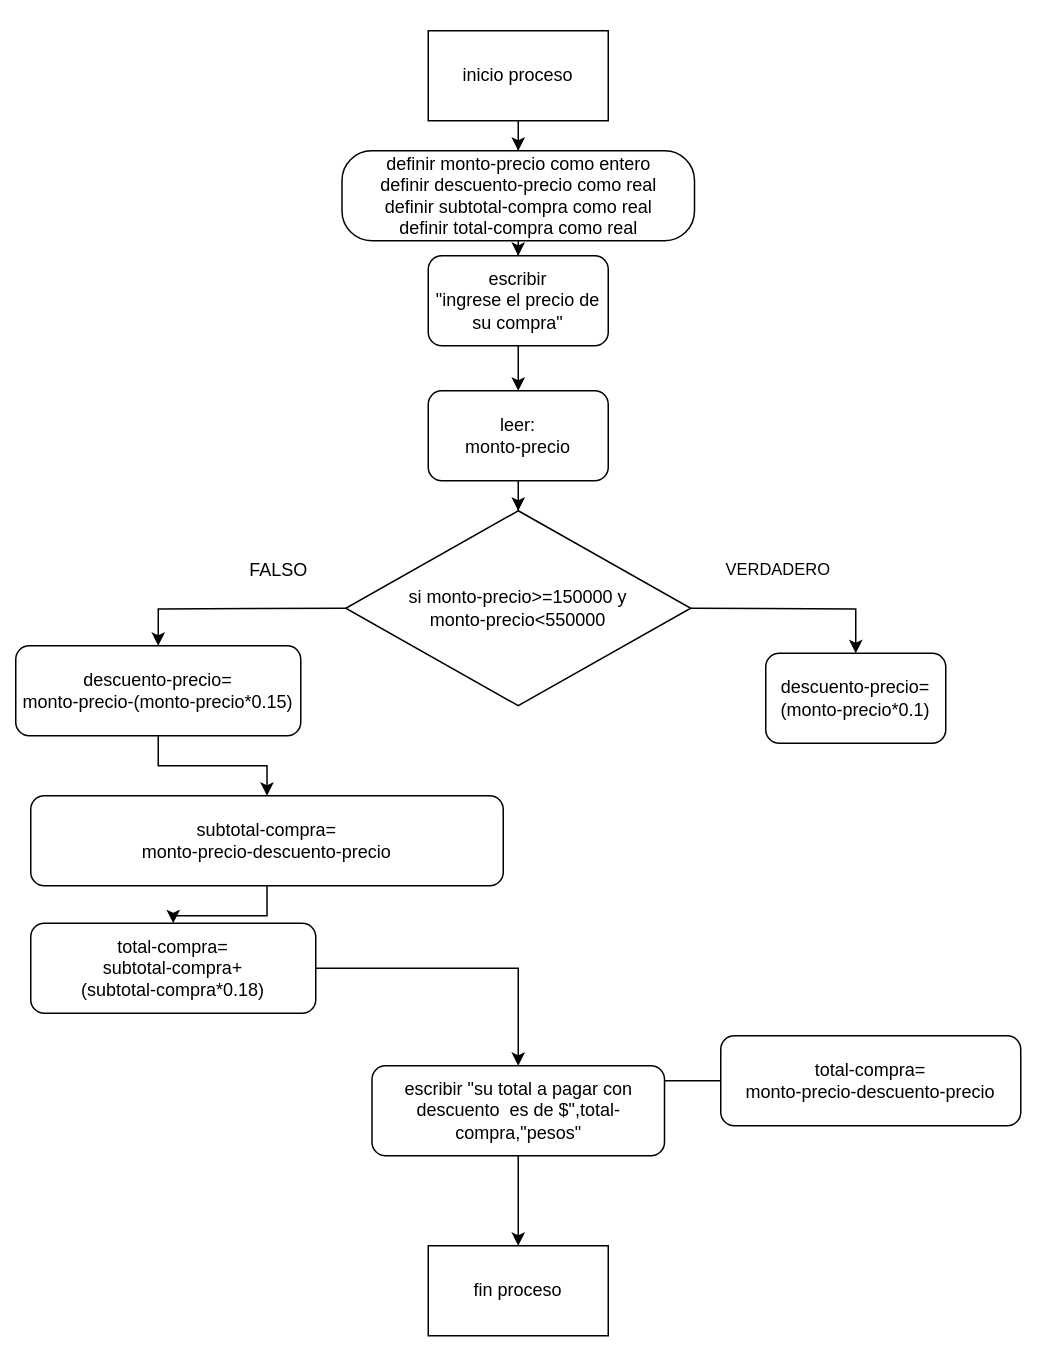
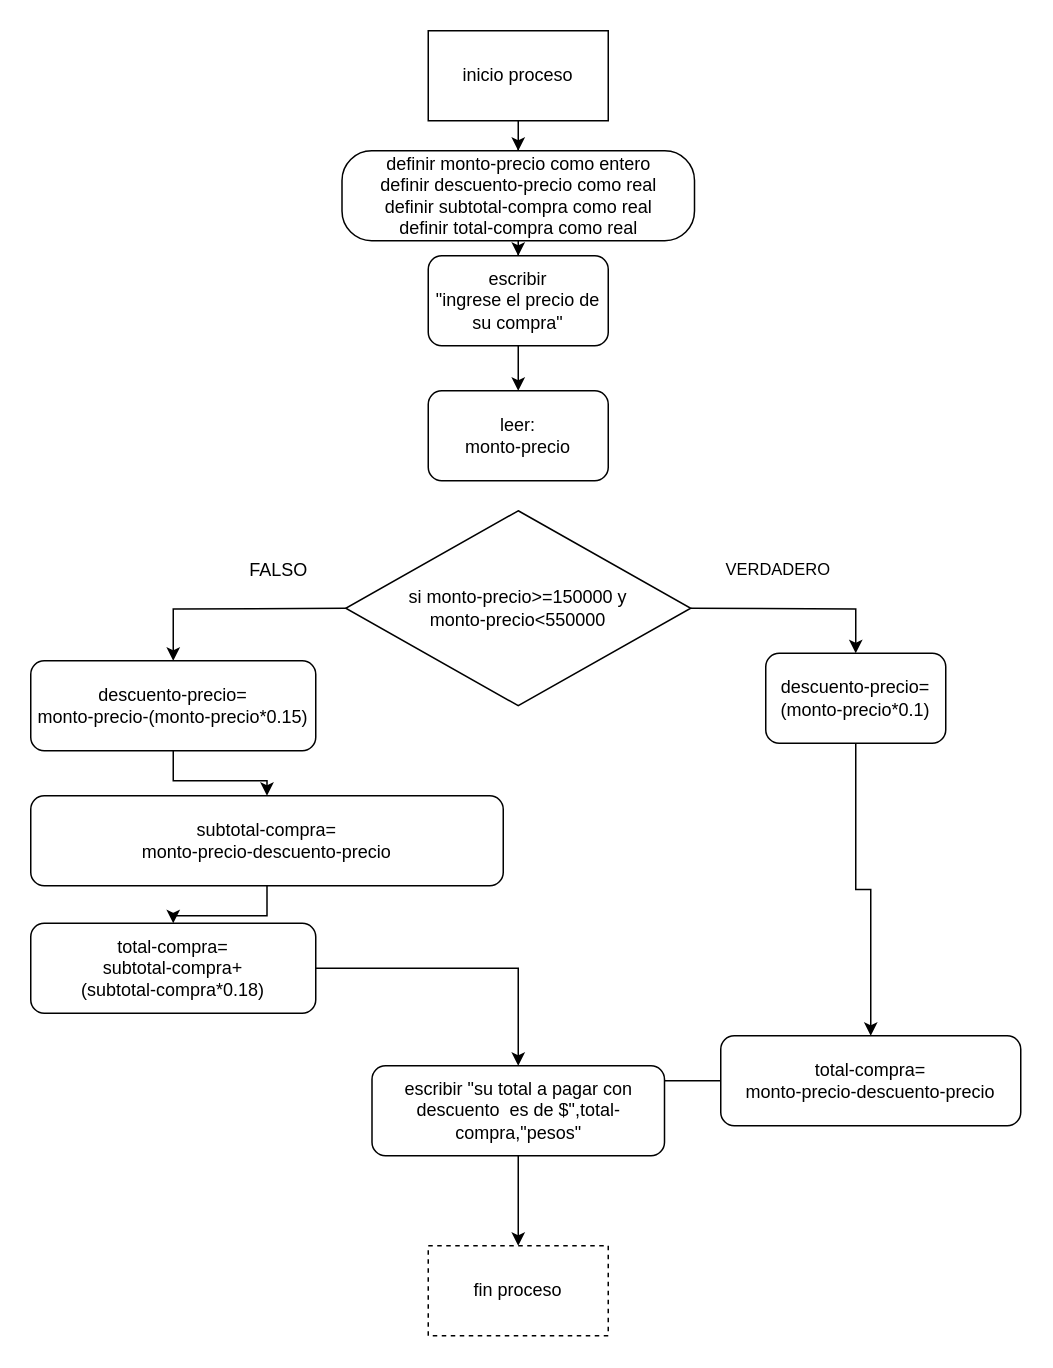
edge "leer: monto-precio" -> "si monto-precio>=150000 y monto-precio<550000": removed
node "descuento-precio= monto-precio-(monto-precio*0.15)": moved (158, 691) -> (173, 706)
edge "descuento-precio=(monto-precio*0.1)" -> "total-compra= monto-precio-descuento-precio": added
node "fin proceso": style solid -> dashed
